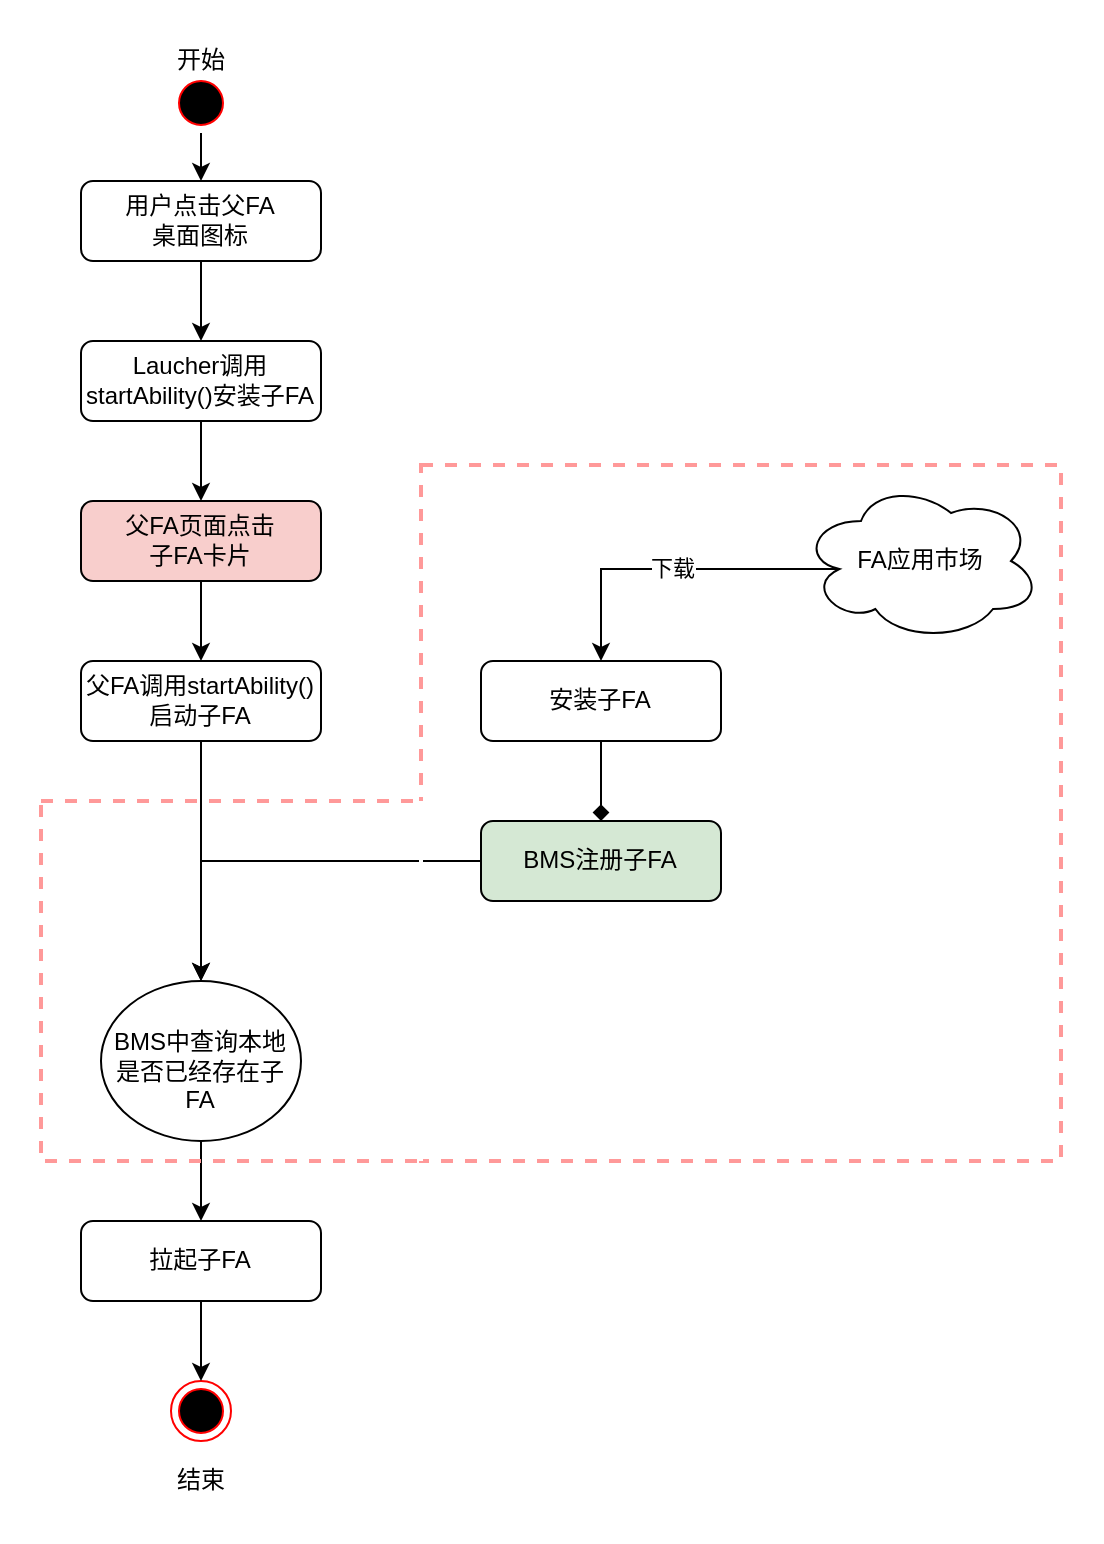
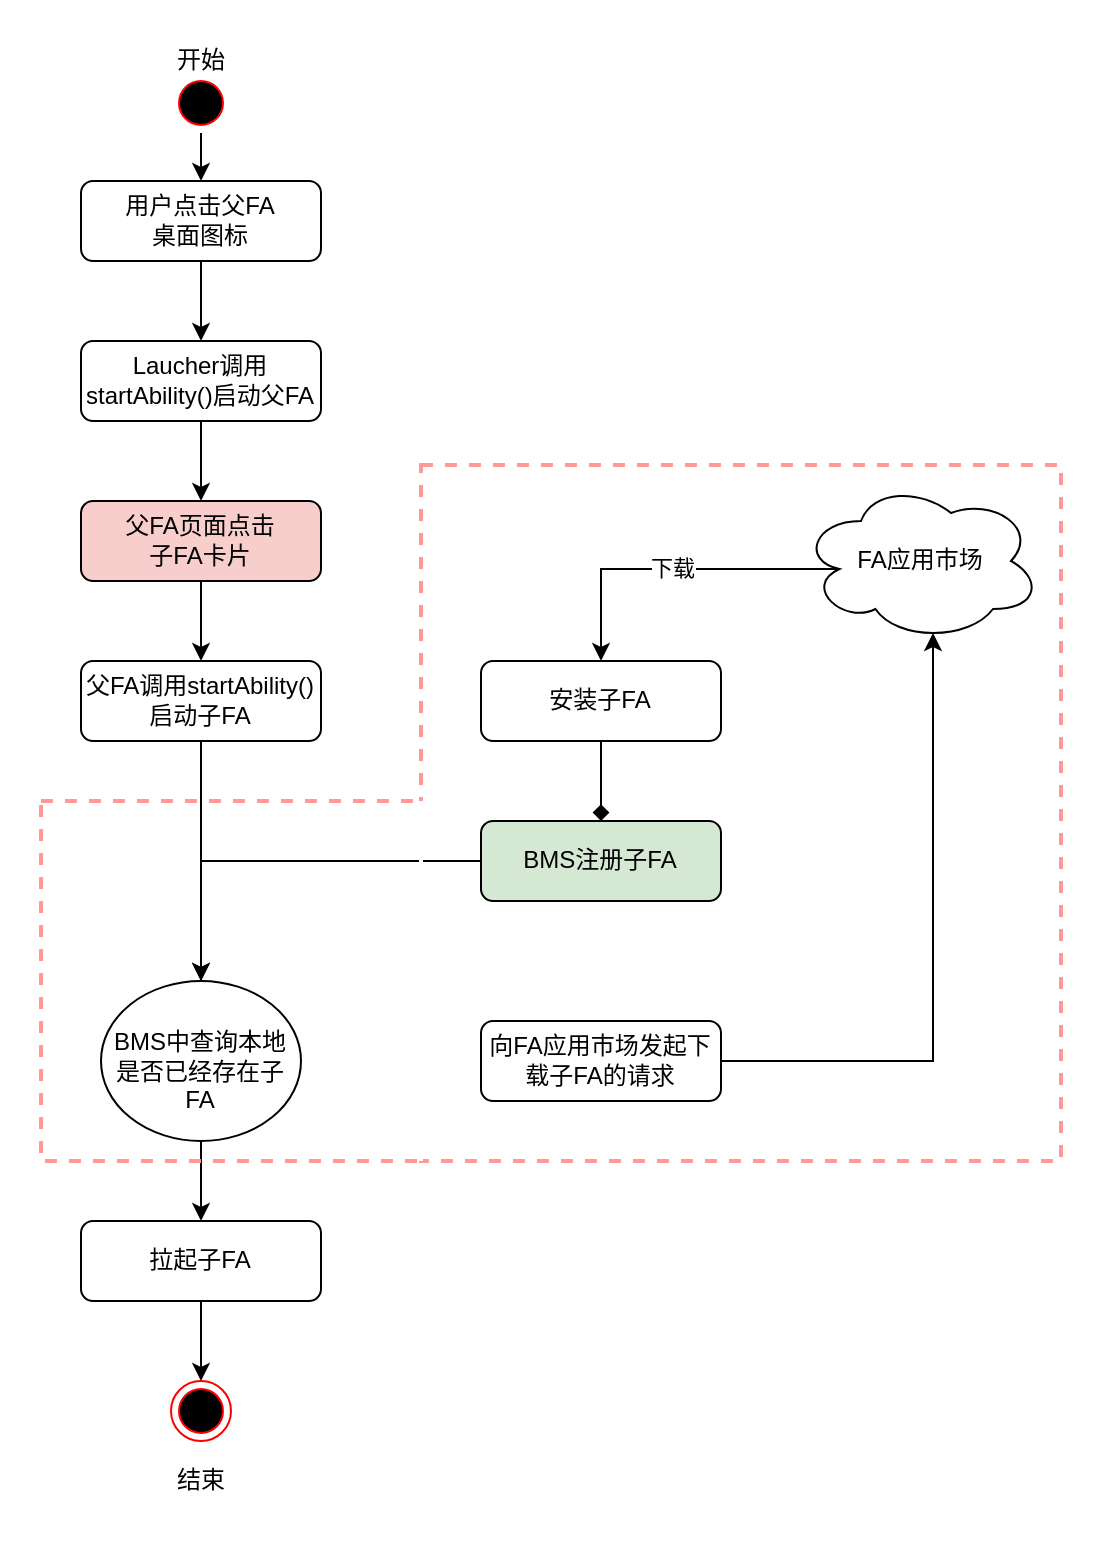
node "Laucher调用startAbility()安装子FA": label "Laucher调用startAbility()安装子FA" -> "Laucher调用startAbility()启动父FA"
edge "向FA应用市场发起下载子FA的请求" -> "FA应用市场": added
node "向FA应用市场发起下载子FA的请求": added
